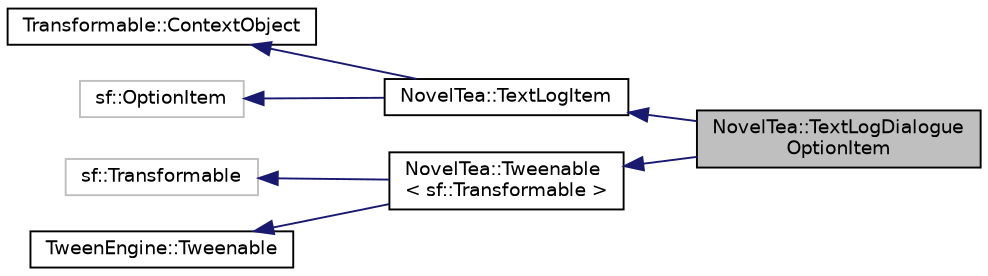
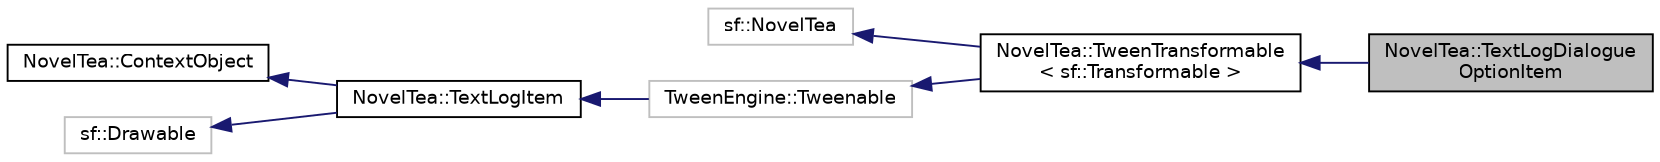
node "Transformable::ContextObject": label "Transformable::ContextObject" -> "NovelTea::ContextObject"
node "sf::OptionItem": label "sf::OptionItem" -> "sf::Drawable"
edge "NovelTea::TextLogDialogue OptionItem" -> "NovelTea::TextLogItem": now "TweenEngine::Tweenable" -> "NovelTea::TextLogItem"
node "sf::Transformable": label "sf::Transformable" -> "sf::NovelTea"
node "NovelTea::Tweenable < sf::Transformable >": label "NovelTea::Tweenable < sf::Transformable >" -> "NovelTea::TweenTransformable < sf::Transformable >"
node "TweenEngine::Tweenable": color black -> grey75
